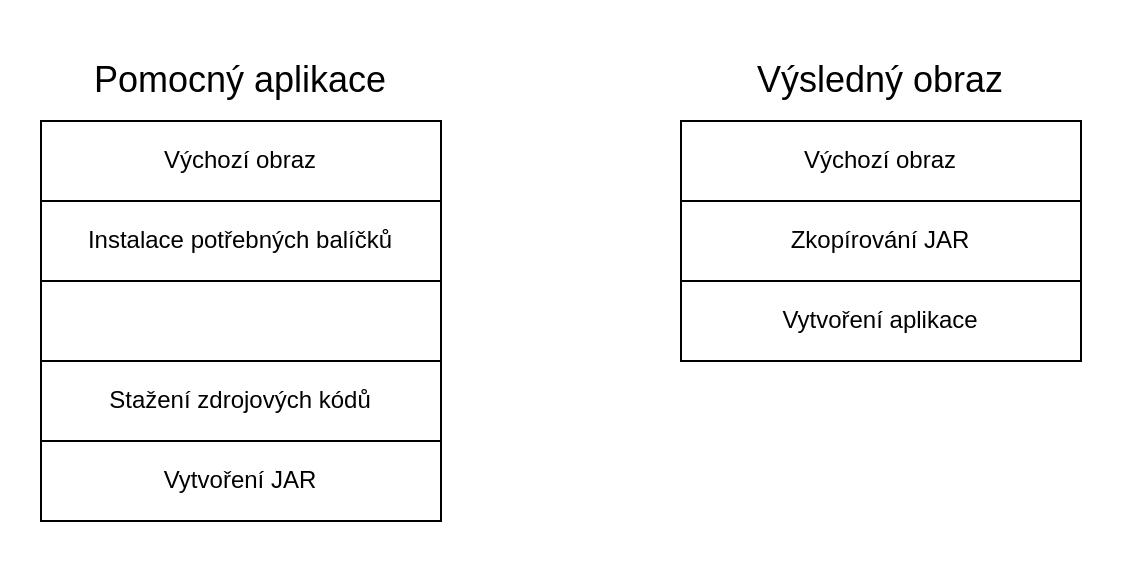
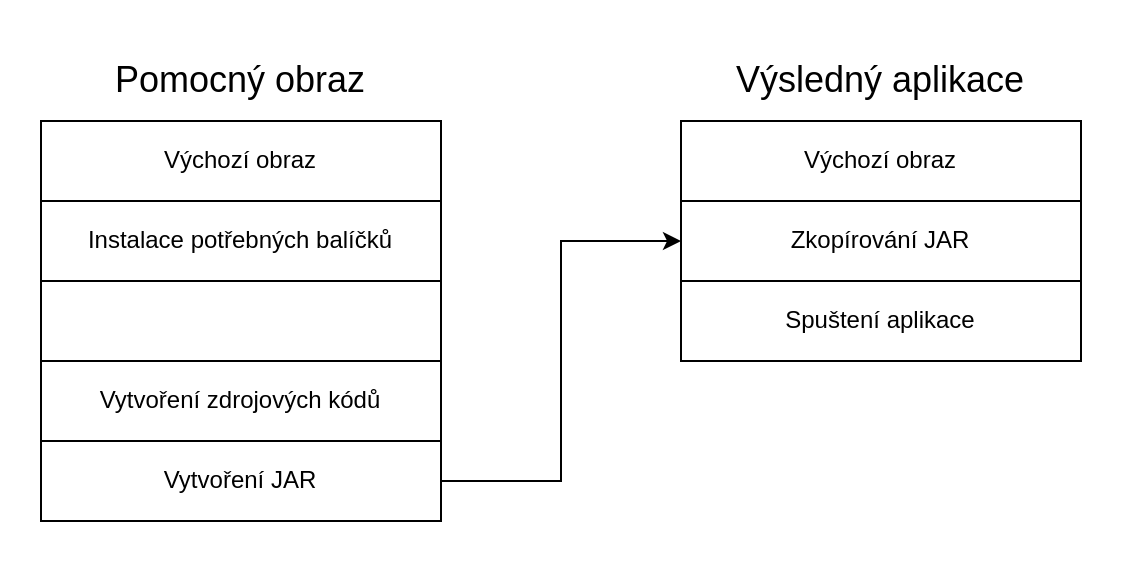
node "Pomocný aplikace": label "Pomocný aplikace" -> "Pomocný obraz"
node "Výsledný obraz": label "Výsledný obraz" -> "Výsledný aplikace"
node "Vytvoření aplikace": label "Vytvoření aplikace" -> "Spuštení aplikace"
edge "Vytvoření JAR" -> "Zkopírování JAR": added
node "Stažení zdrojových kódů": label "Stažení zdrojových kódů" -> "Vytvoření zdrojových kódů"
